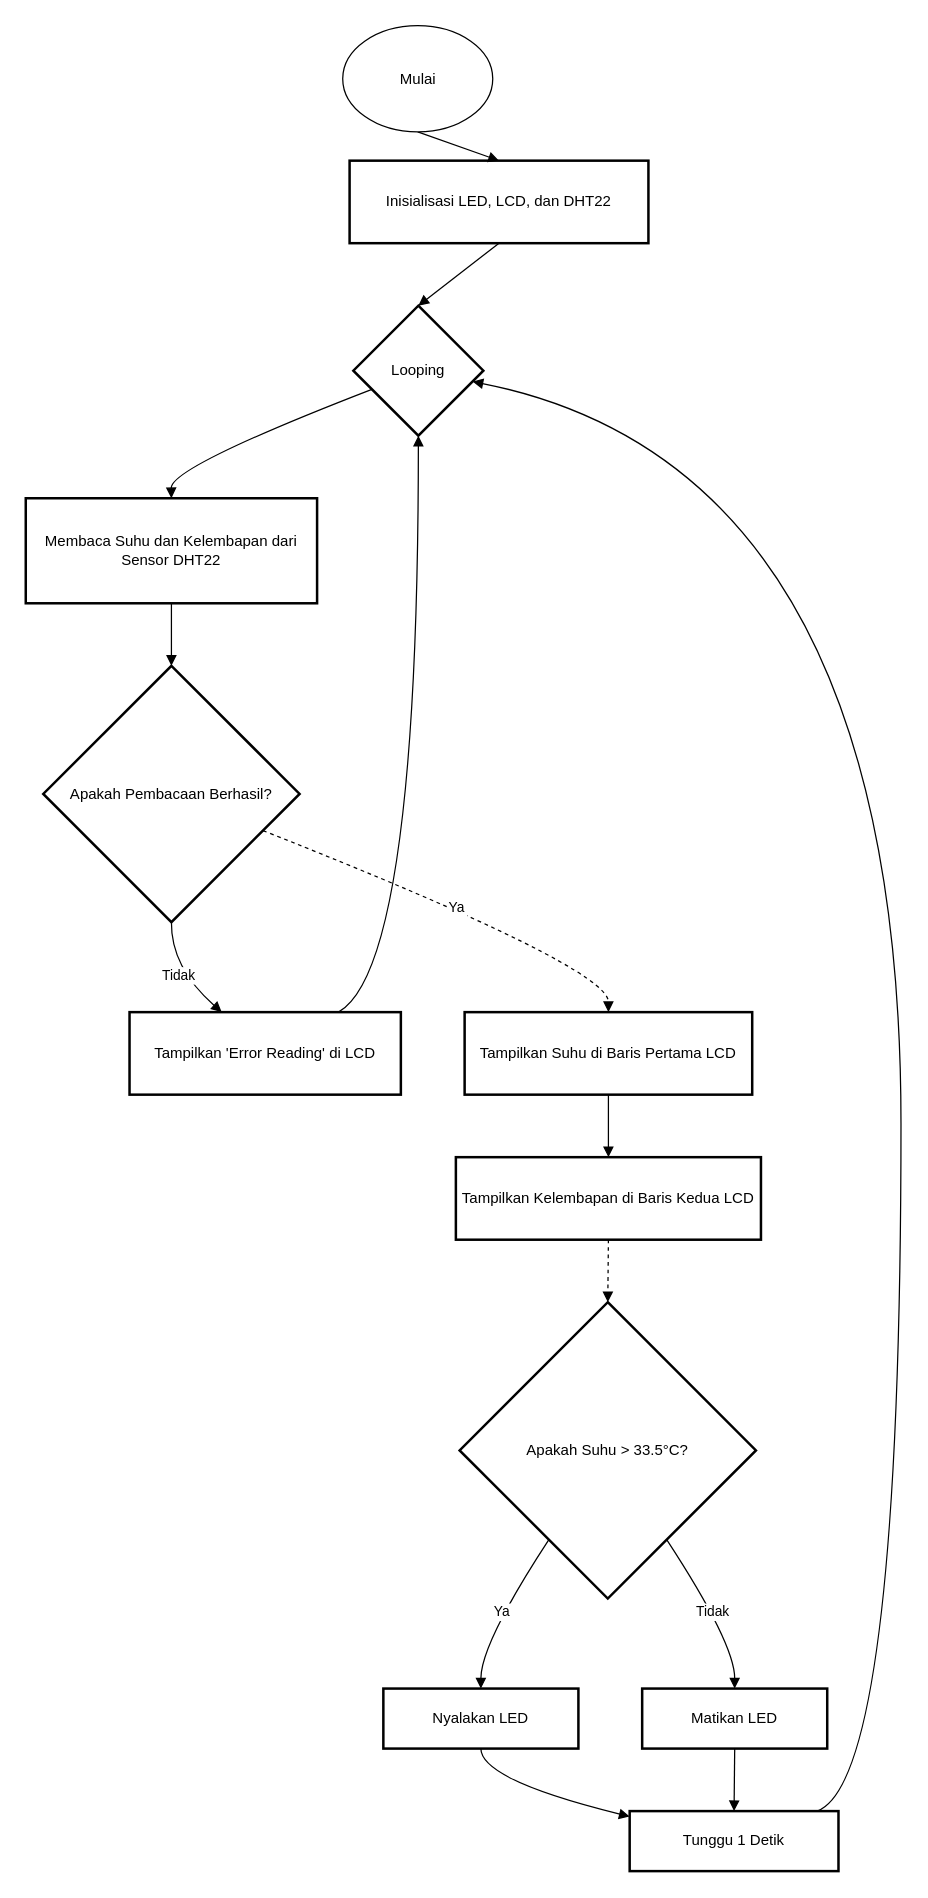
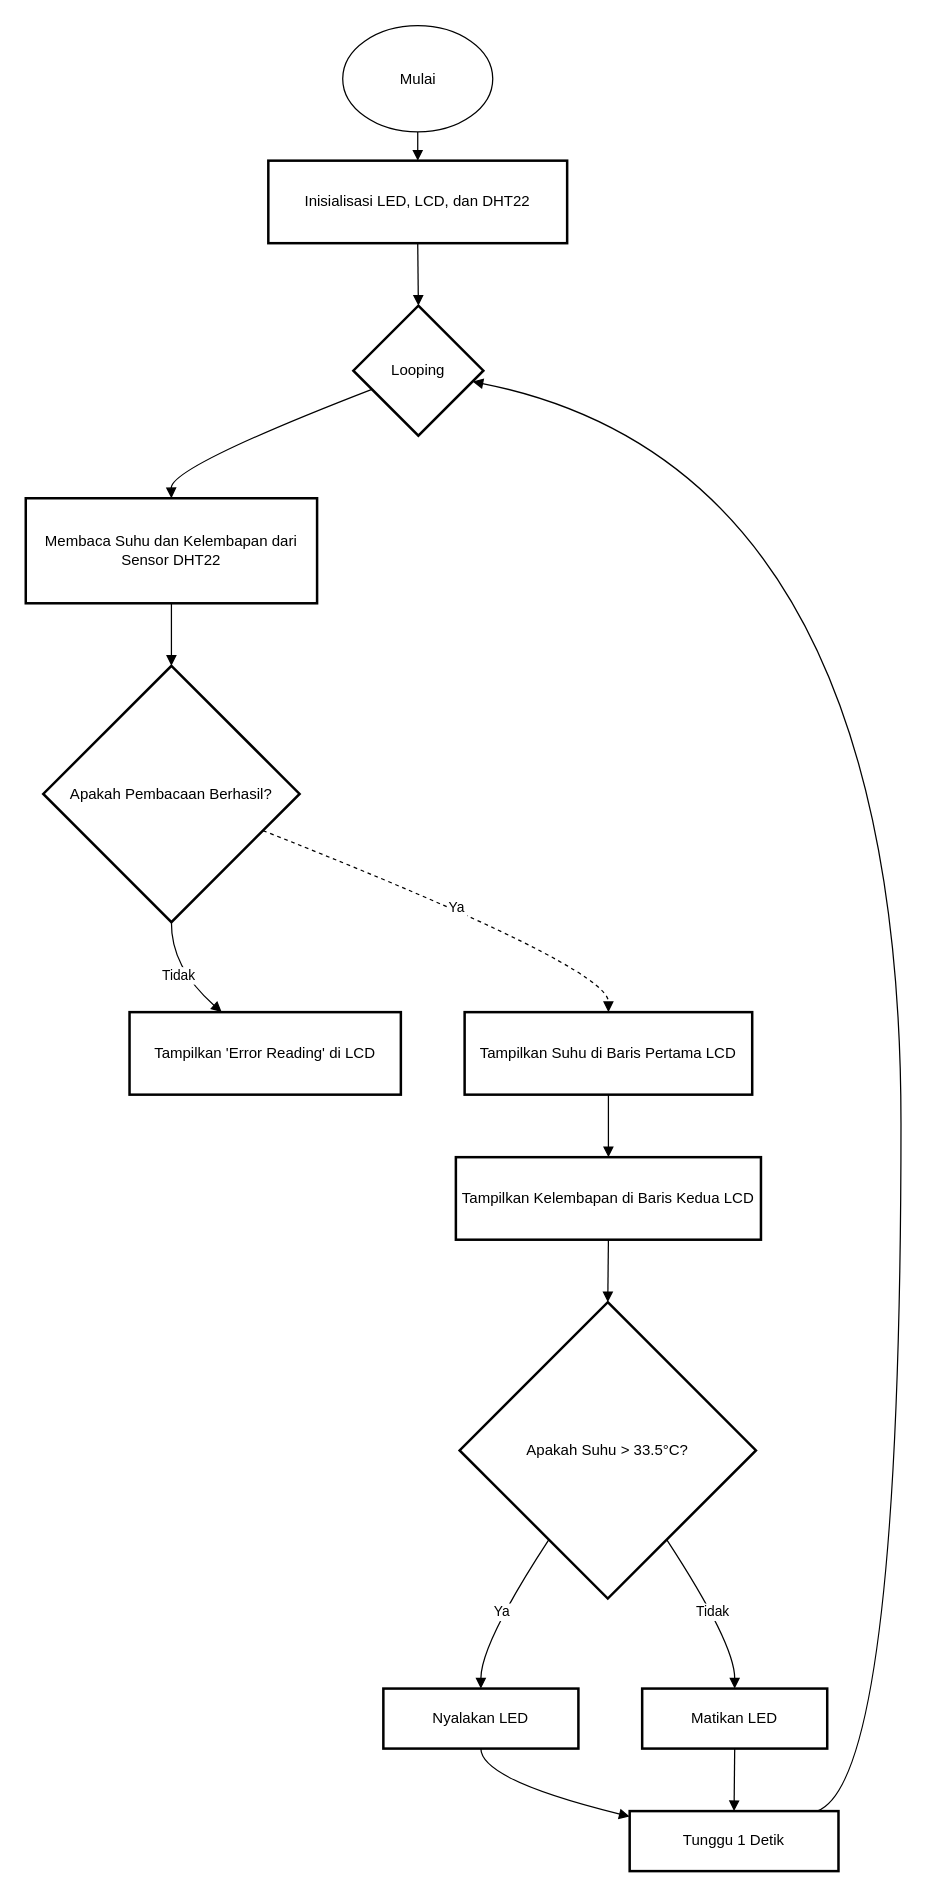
node "Inisialisasi LED, LCD, dan DHT22": moved (499, 202) -> (418, 202)
edge "Tampilkan 'Error Reading' di LCD" -> "Looping": removed
edge "Tampilkan Kelembapan di Baris Kedua LCD" -> "Apakah Suhu > 33.5°C?": style dashed -> solid
